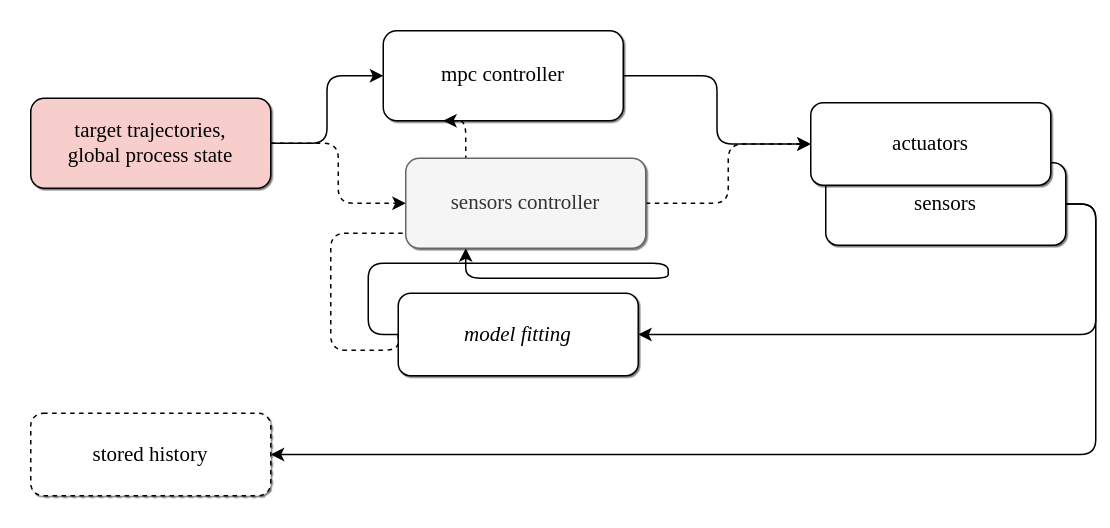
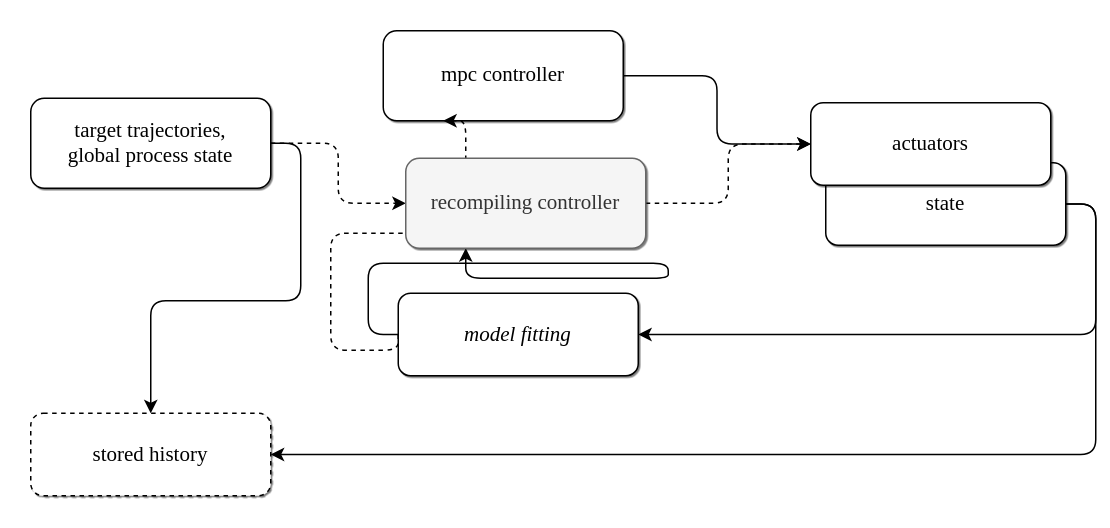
edge "target trajectories, global process state" -> "mpc controller": now "target trajectories, global process state" -> "stored history"
node "target trajectories, global process state": fillcolor #f8cecc -> #ffffff
node "sensors controller": label "sensors controller" -> "recompiling controller"
node "sensors": label "sensors" -> "state"
